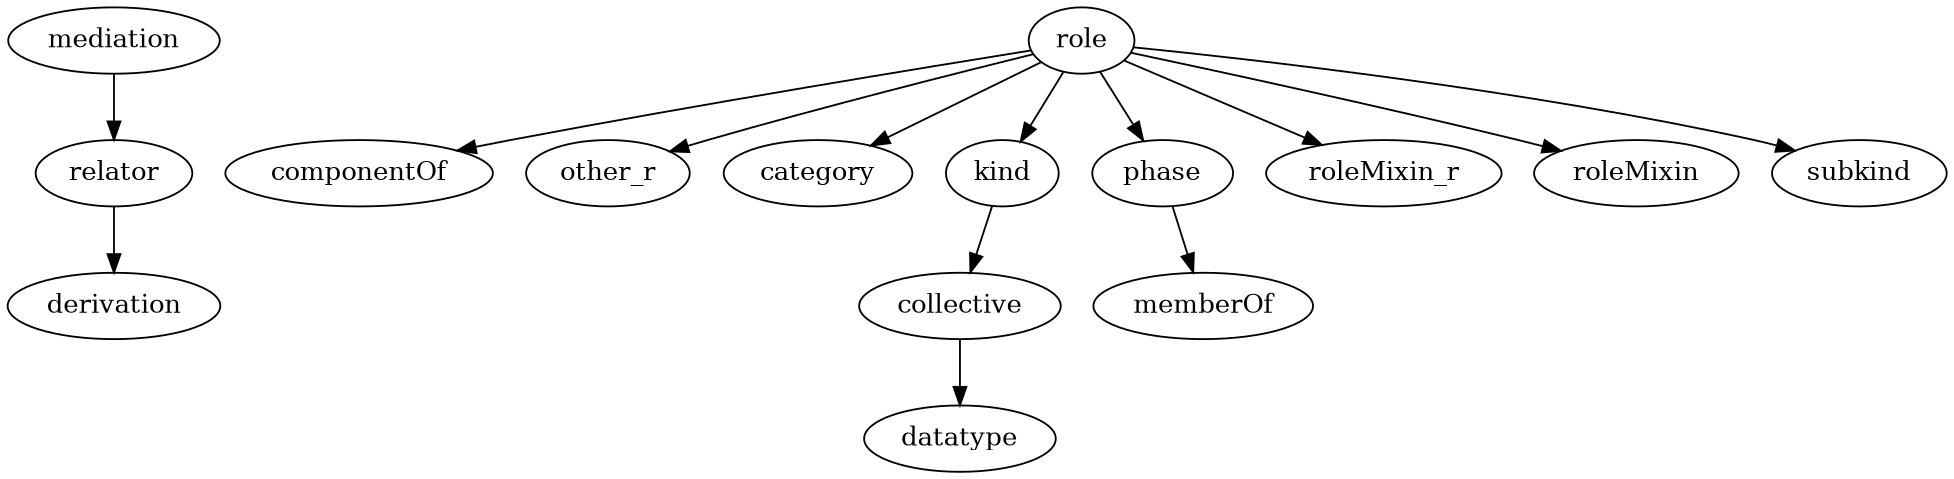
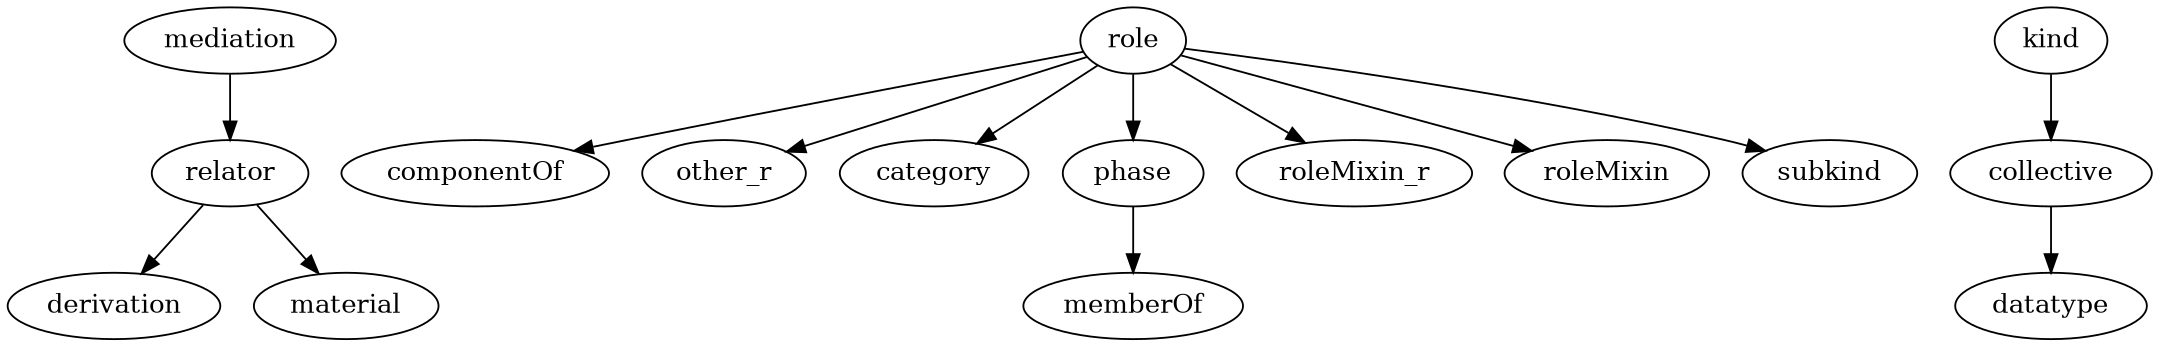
edge "role" -> "kind": removed
node "material": added
